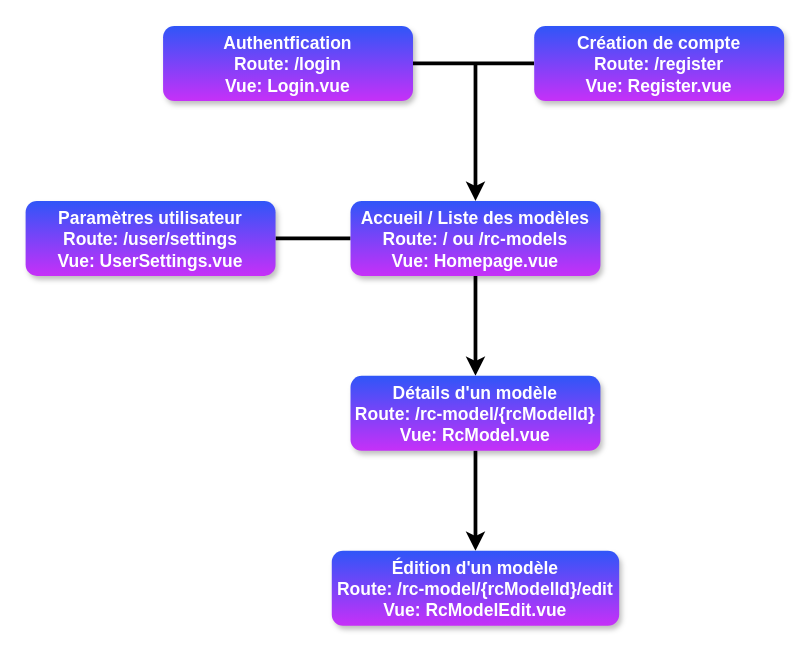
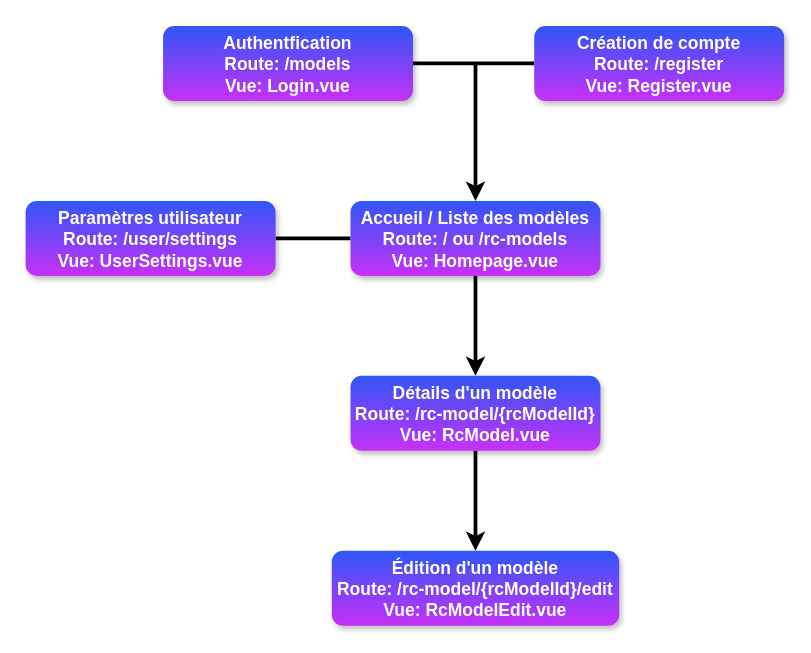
node "Authentfication Route: /login Vue: Login.vue": label "Authentfication Route: /login Vue: Login.vue" -> "Authentfication Route: /models Vue: Login.vue"
